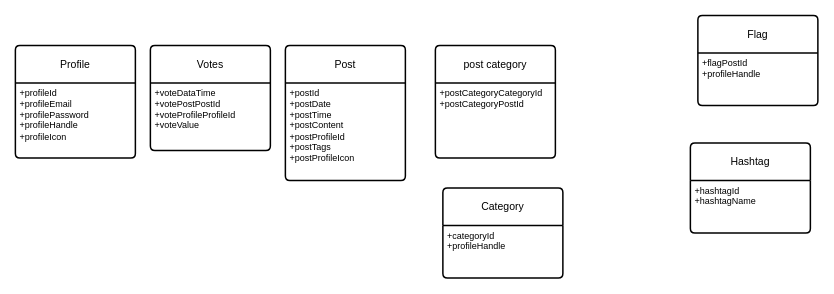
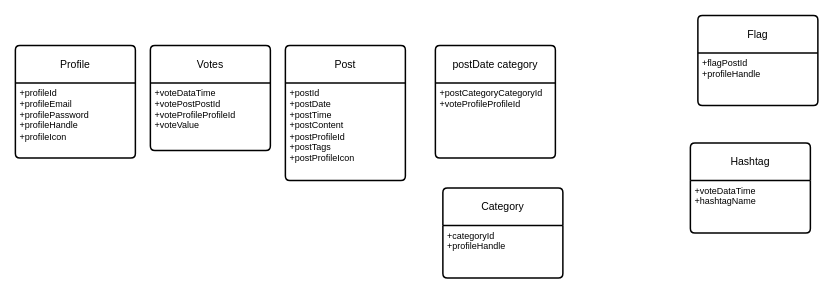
node "post category": label "post category" -> "postDate category"
node "+postCategoryCategoryId +postCategoryPostId": label "+postCategoryCategoryId +postCategoryPostId" -> "+postCategoryCategoryId +voteProfileProfileId"
node "+hashtagId +hashtagName": label "+hashtagId +hashtagName" -> "+voteDataTime +hashtagName"
